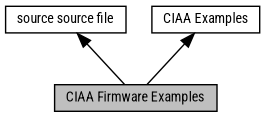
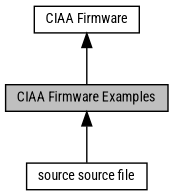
node "CIAA Examples": label "CIAA Examples" -> "CIAA Firmware"
edge "CIAA Firmware Examples" -> "source source file": reversed
